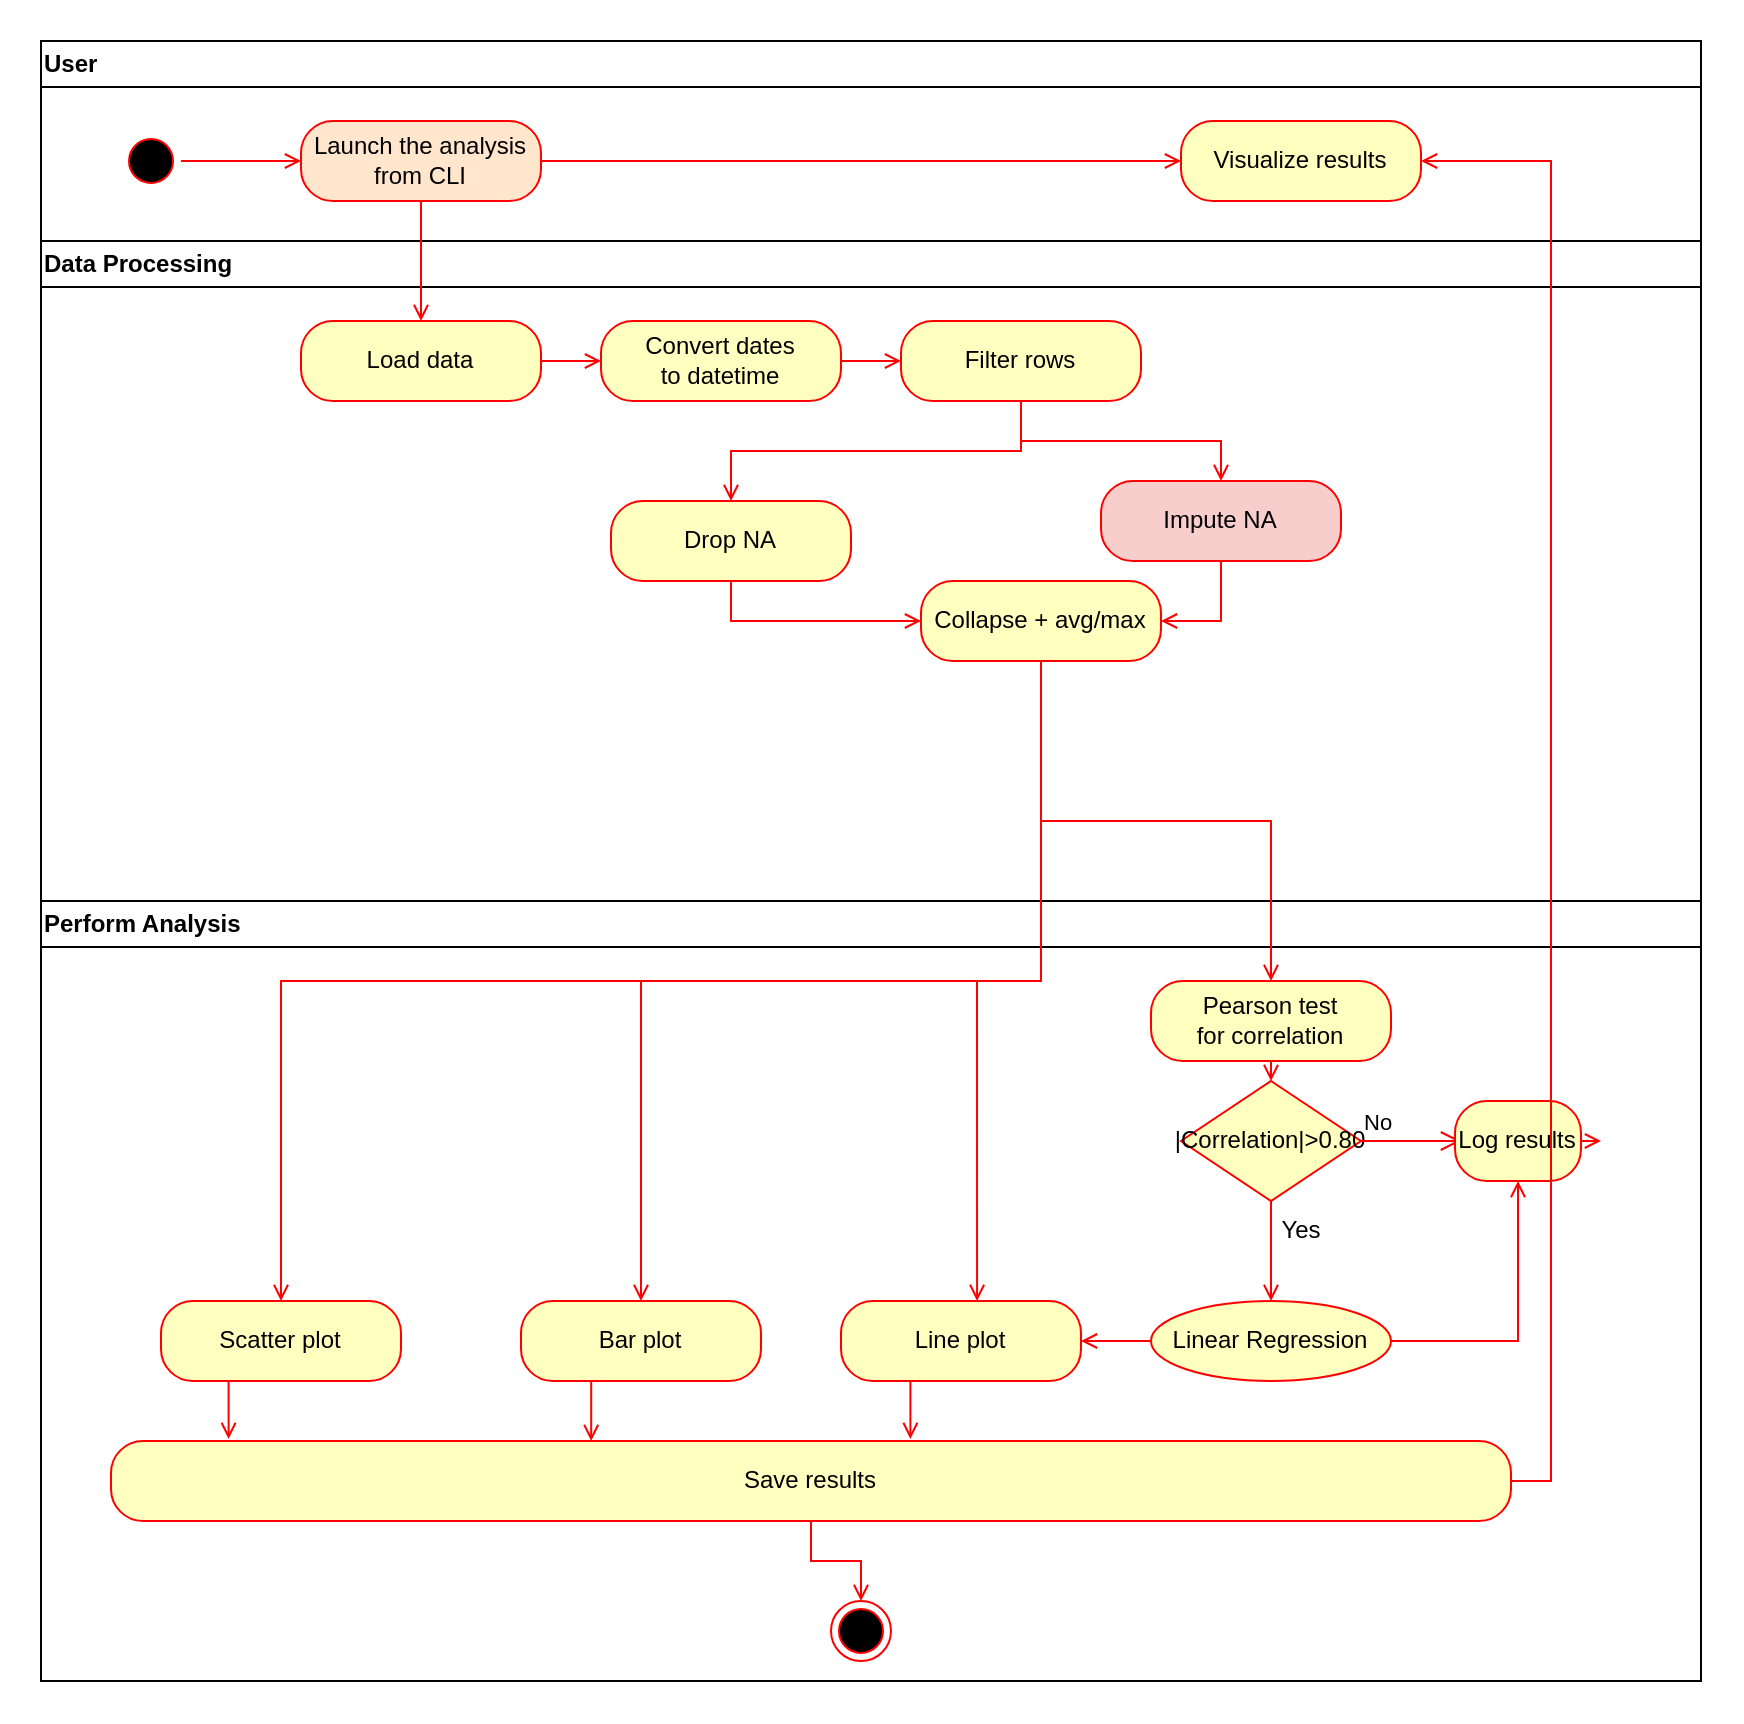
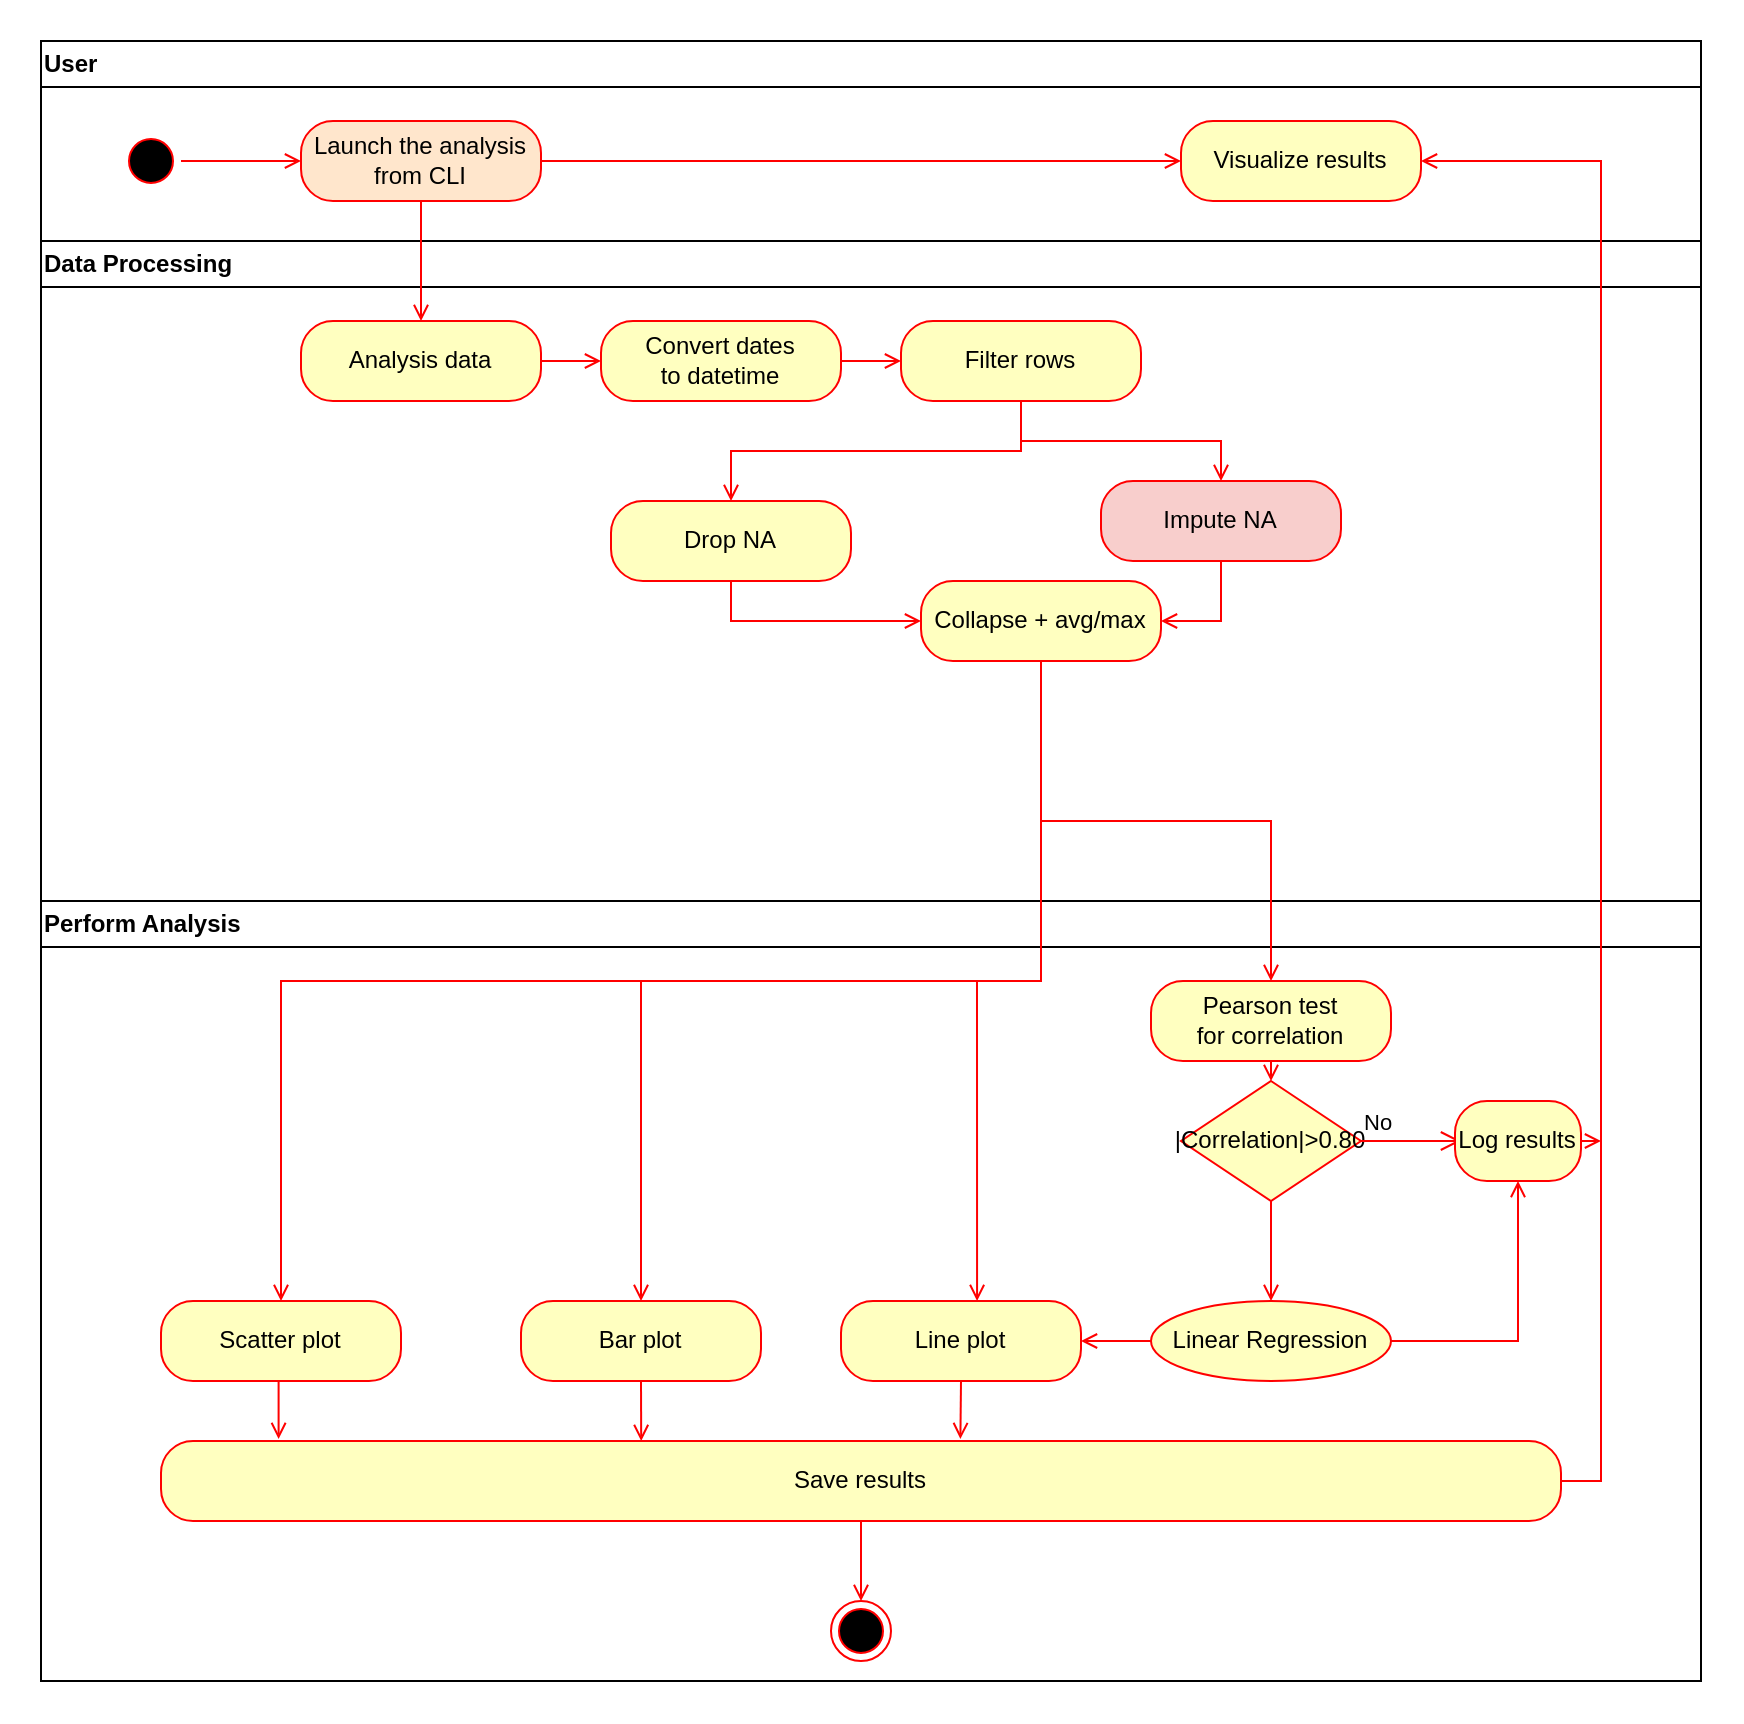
node "Load data": label "Load data" -> "Analysis data"
node "Yes": removed
node "Save results": moved (811, 1481) -> (861, 1481)
